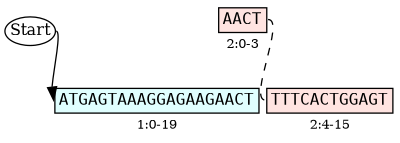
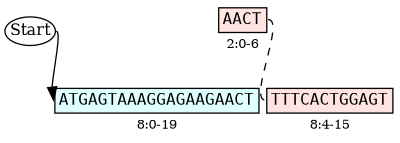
node "AACT": text "2:0-3" -> "2:0-6"
node "ATGAGTAAAGGAGAAGAACT": text "1:0-19" -> "8:0-19"
node "TTTCACTGGAGT": text "2:4-15" -> "8:4-15"
